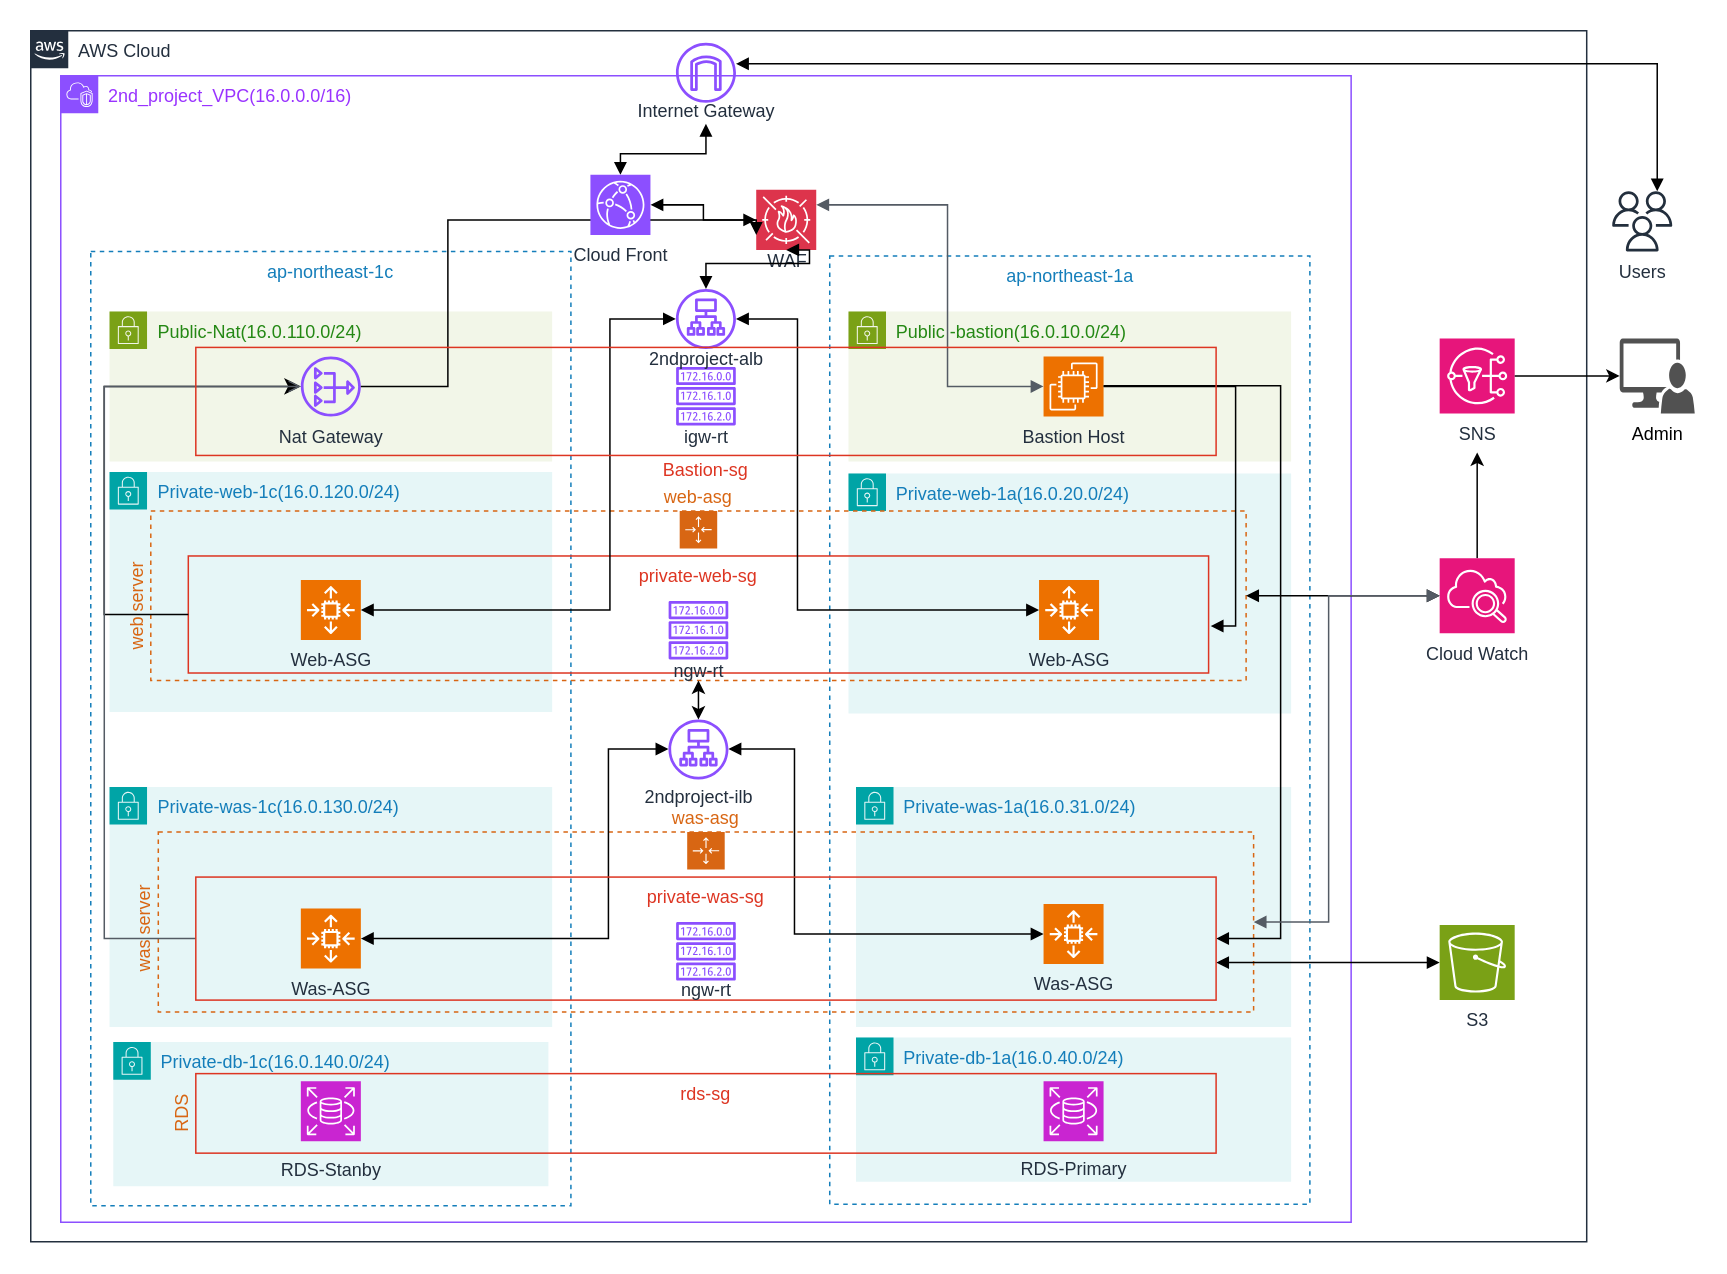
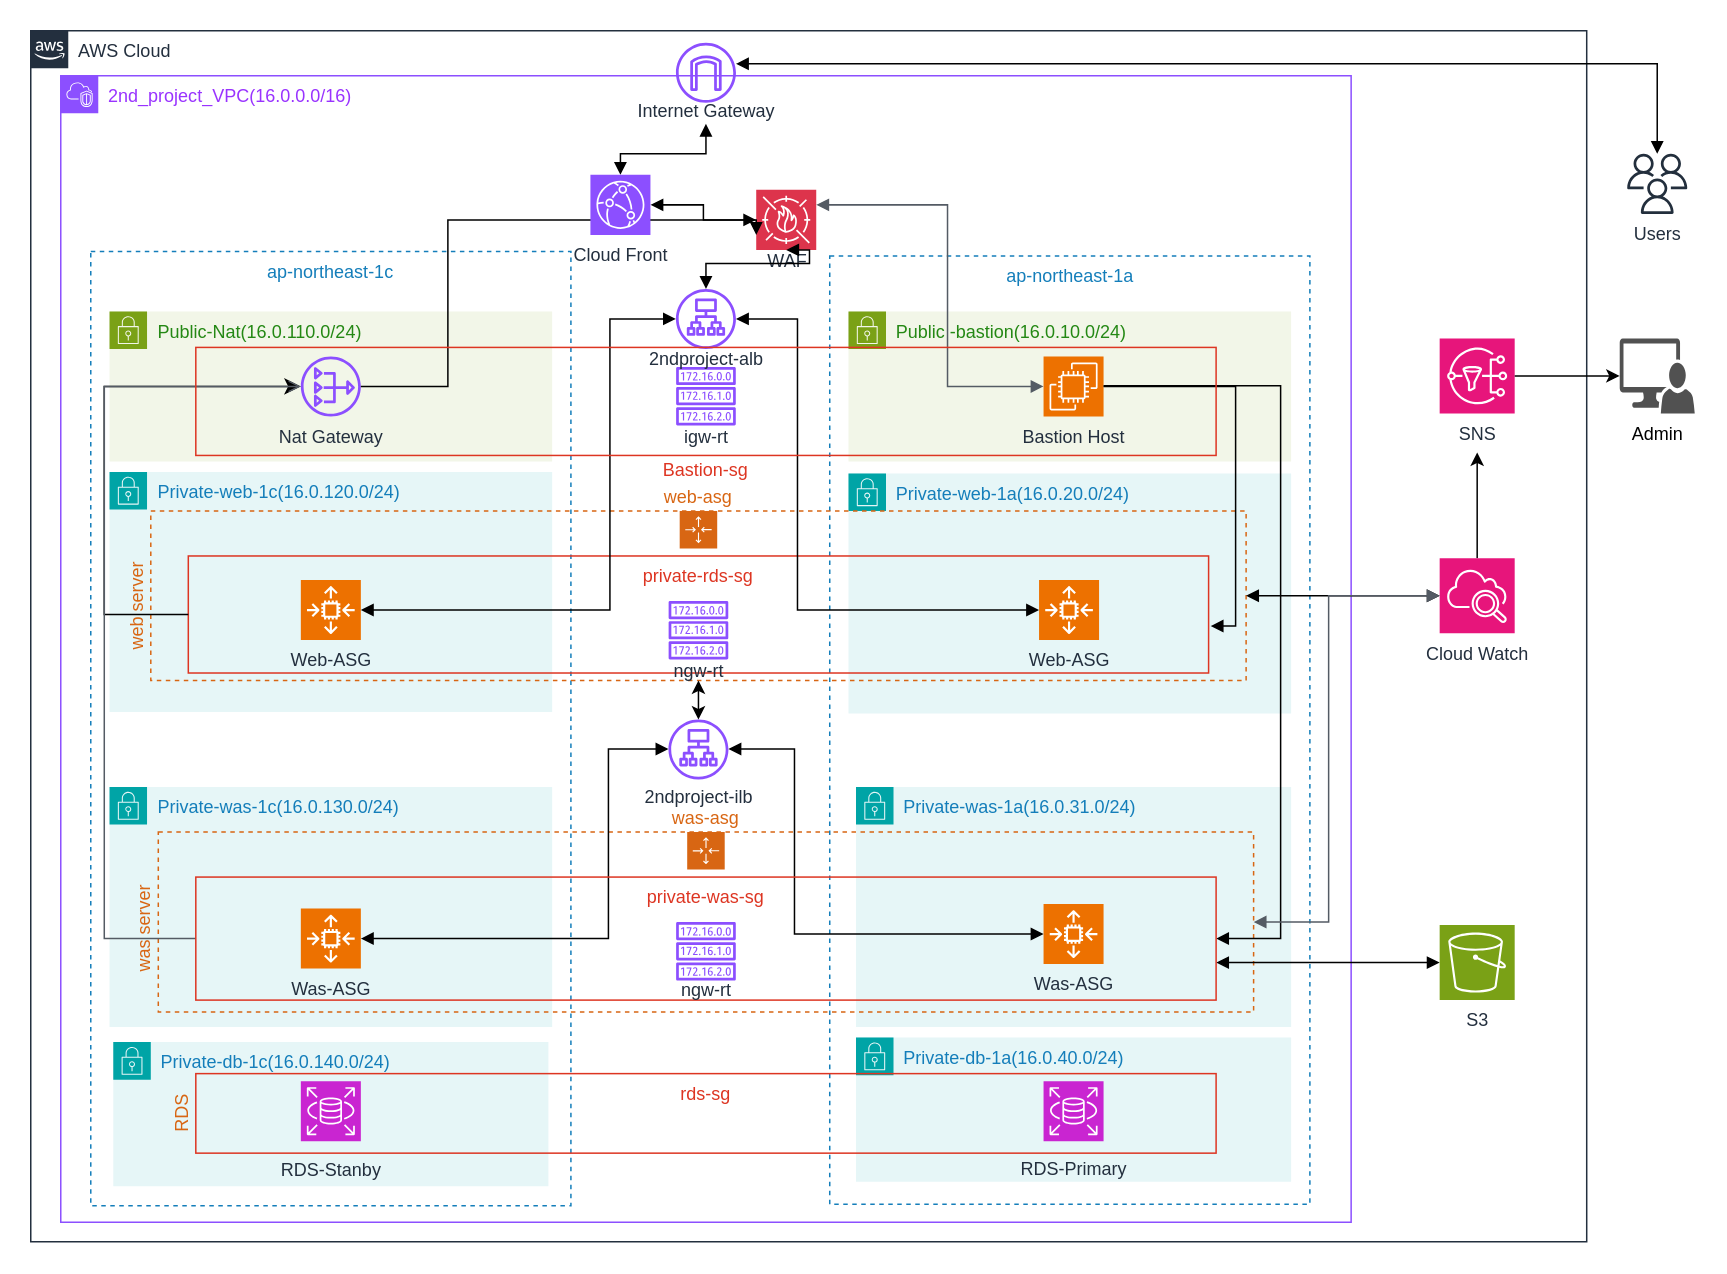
node "Users": moved (1642, 221) -> (1657, 184)
node "private-web-sg": label "private-web-sg" -> "private-rds-sg"
